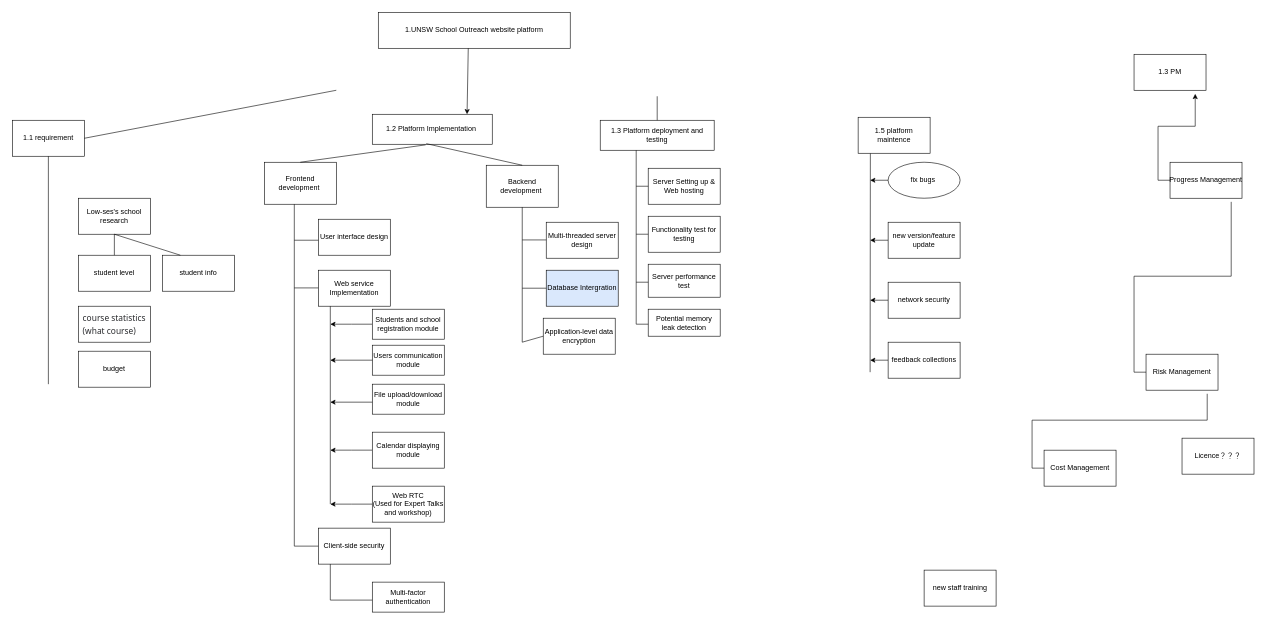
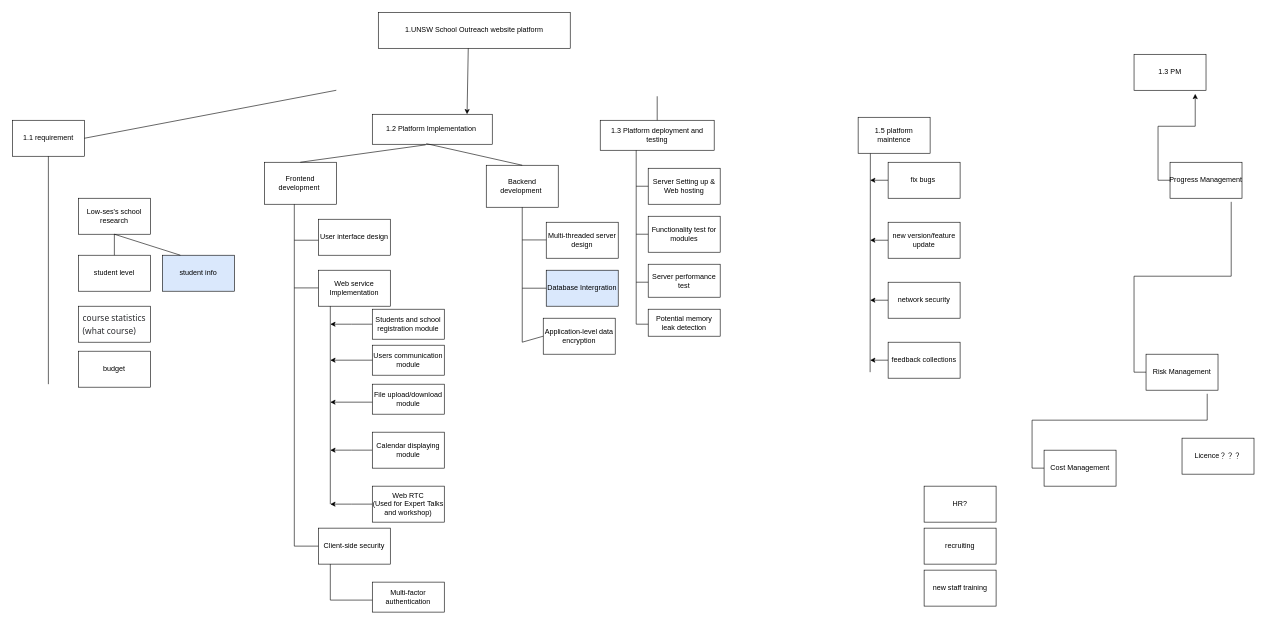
node "fix bugs": shape ellipse -> rectangle
node "Functionality test for testing": label "Functionality test for testing" -> "Functionality test for modules"
node "student info": fillcolor #ffffff -> #dae8fc
node "HR?": added
node "recruiting": added
